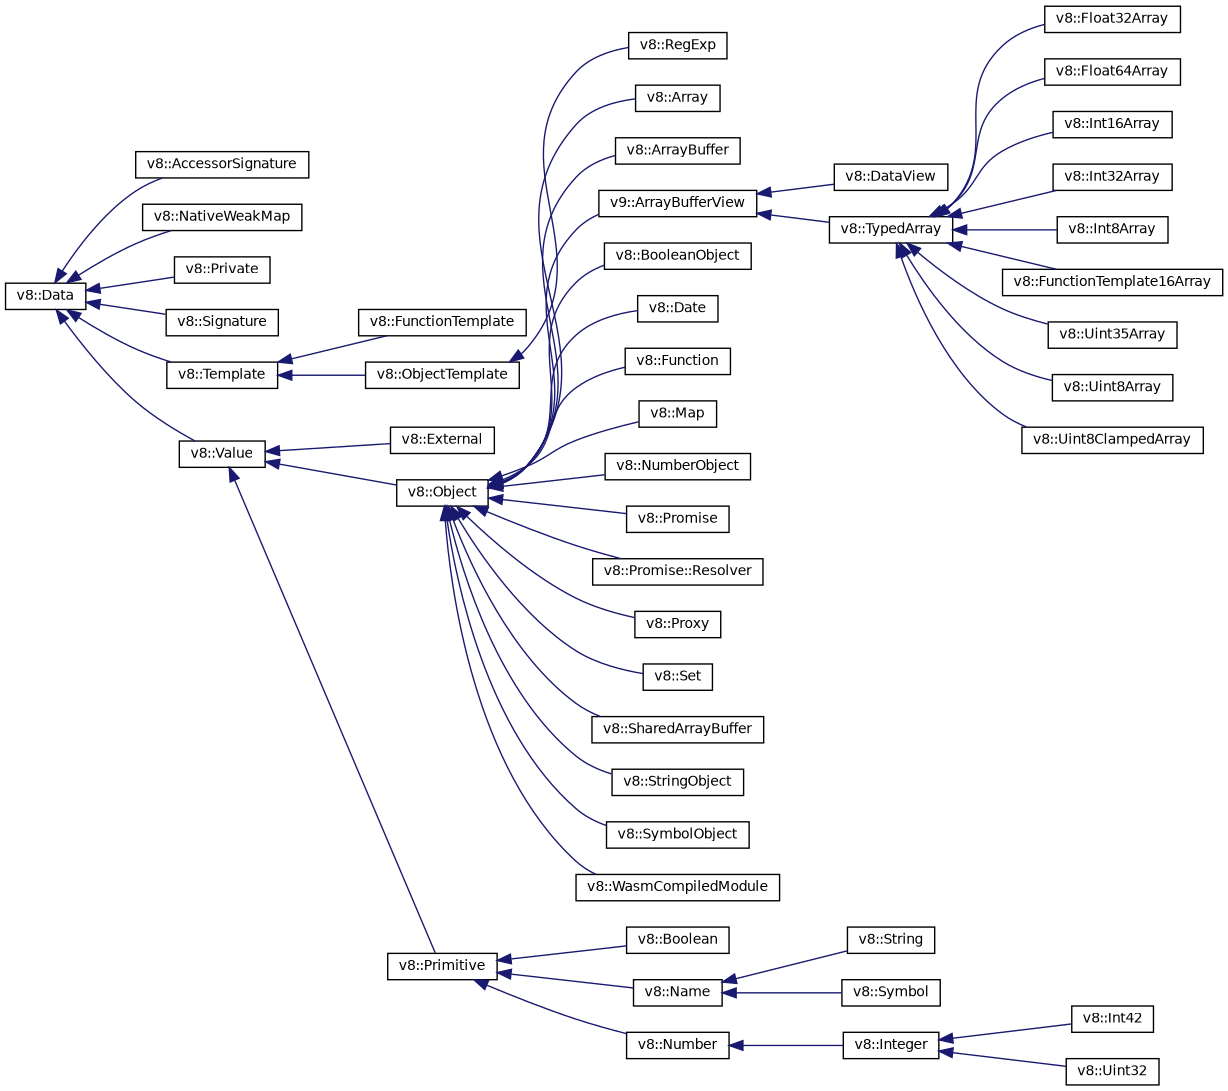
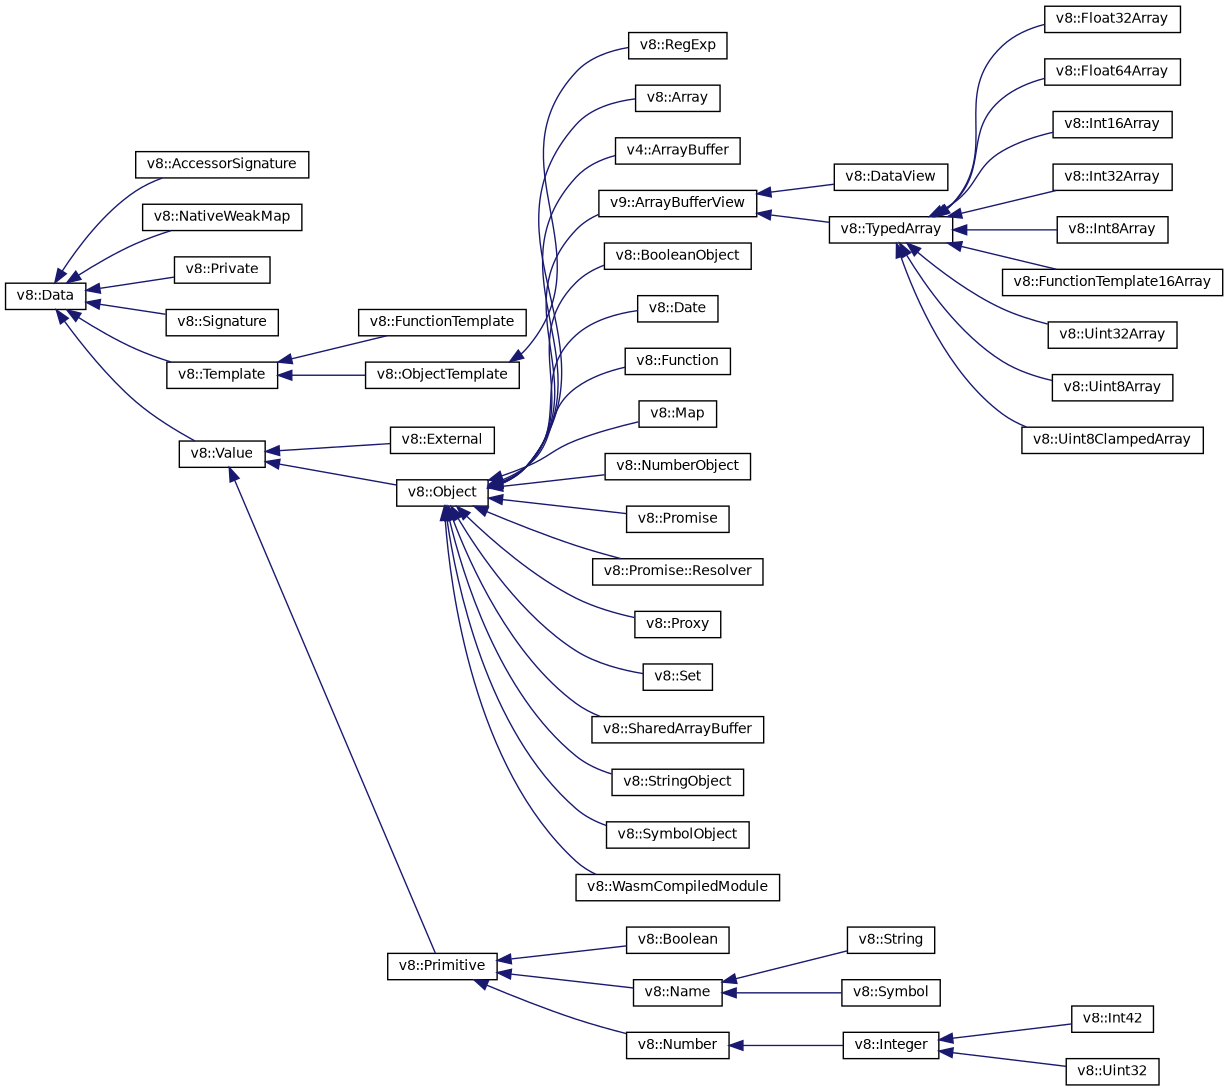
node "v8::ArrayBuffer": label "v8::ArrayBuffer" -> "v4::ArrayBuffer"
node "v8::Uint35Array": label "v8::Uint35Array" -> "v8::Uint32Array"
